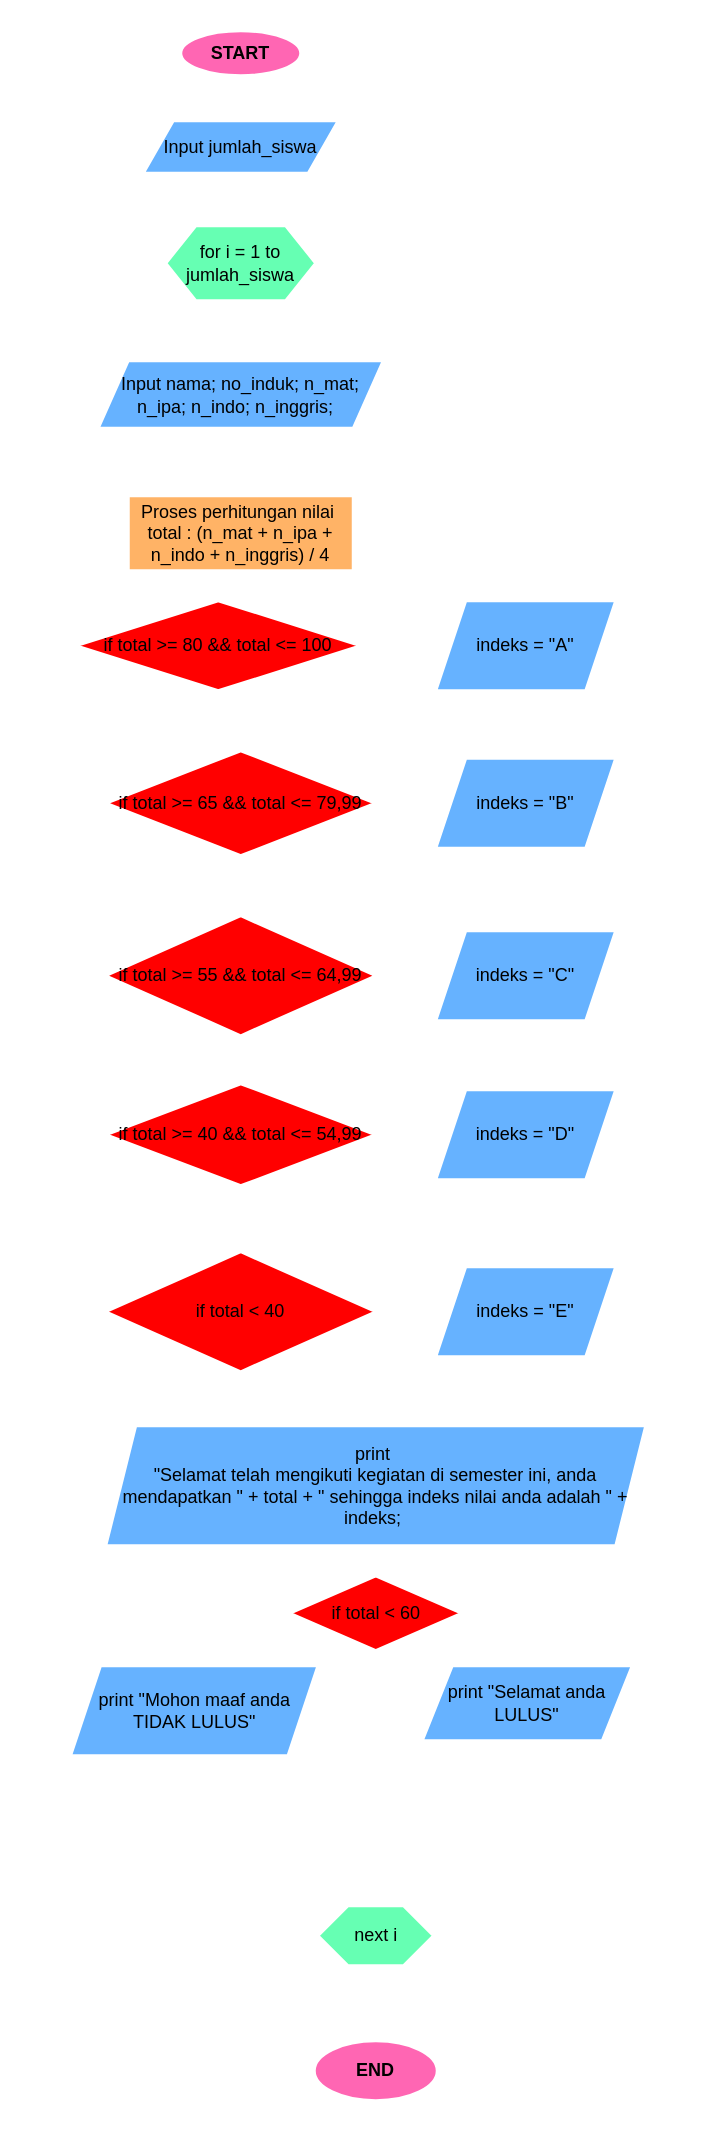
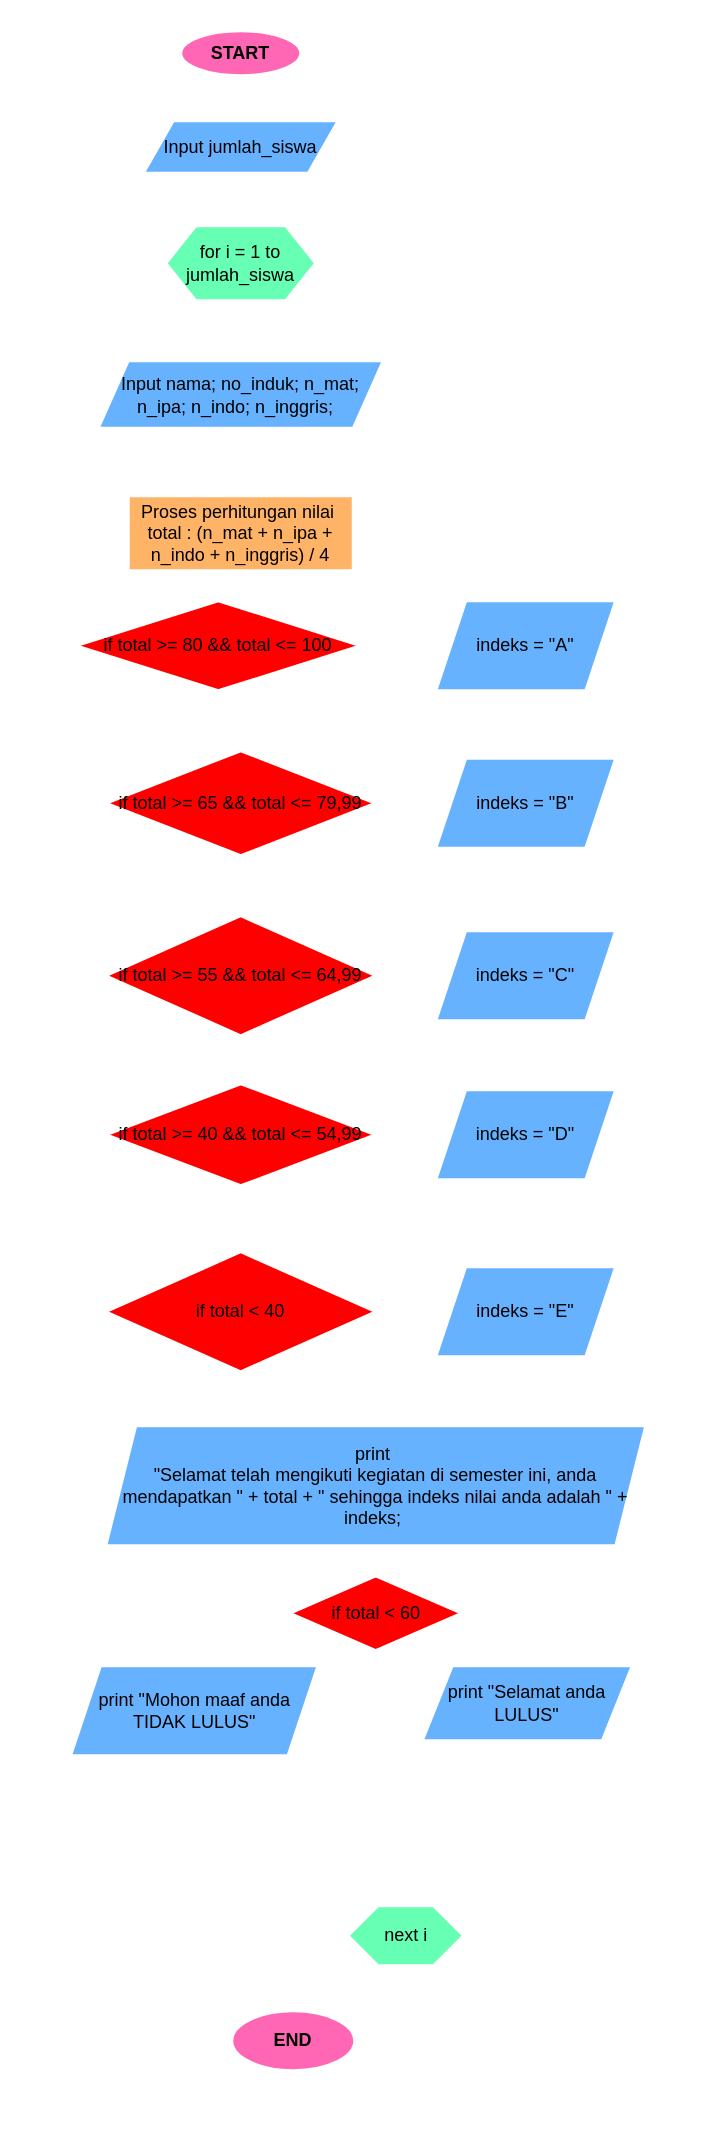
node "next i": moved (376, 1936) -> (406, 1936)
node "END": moved (376, 2071) -> (293, 2041)
